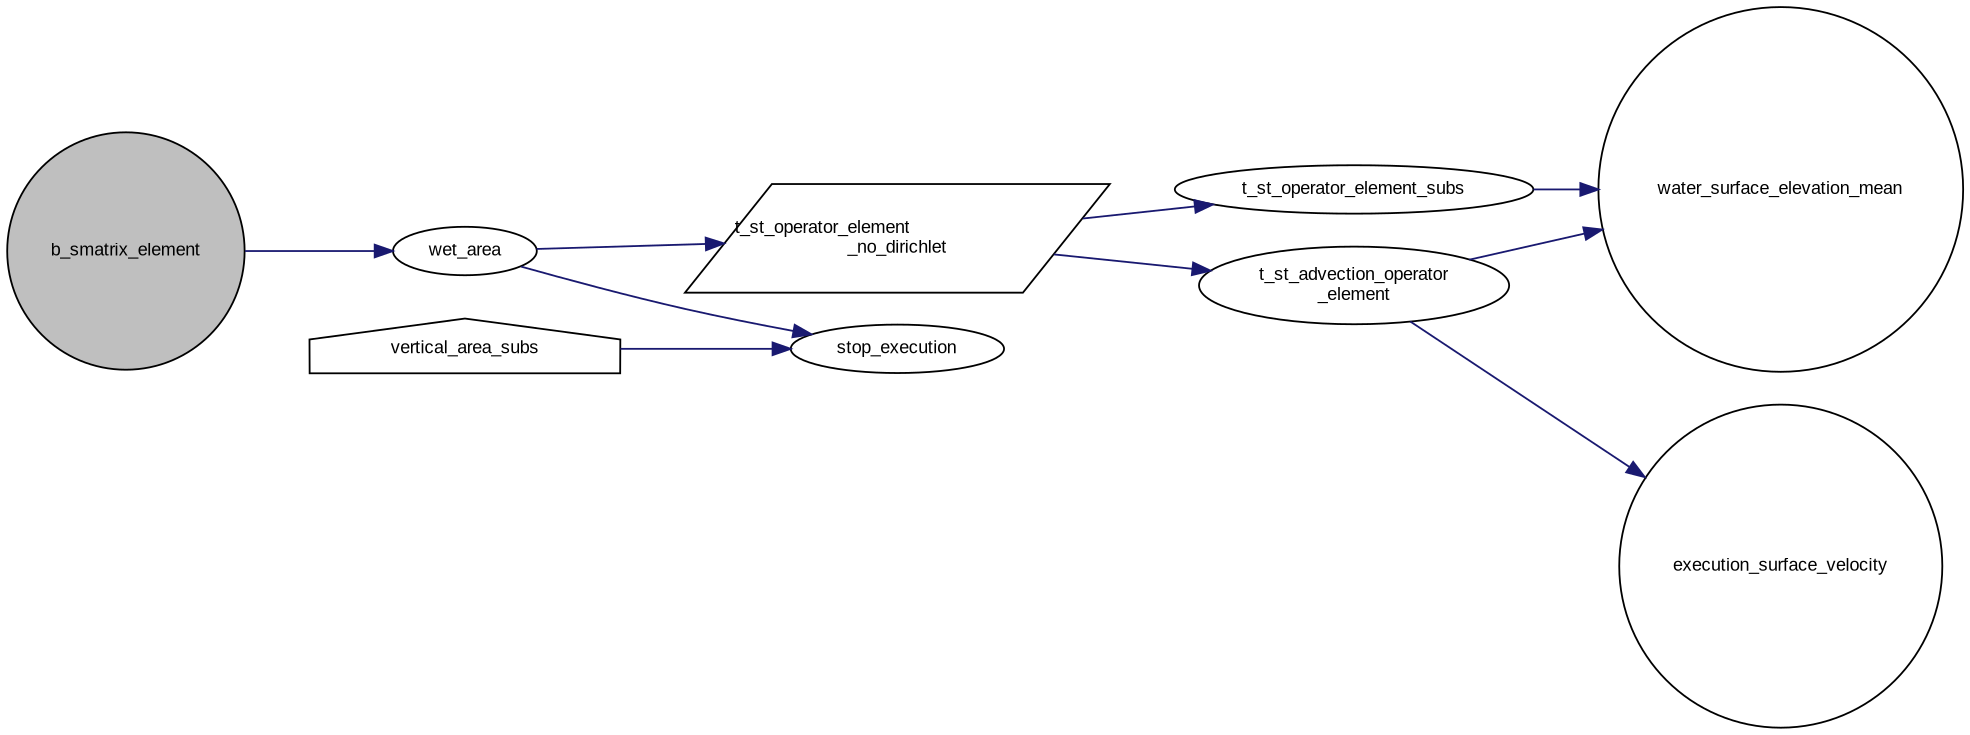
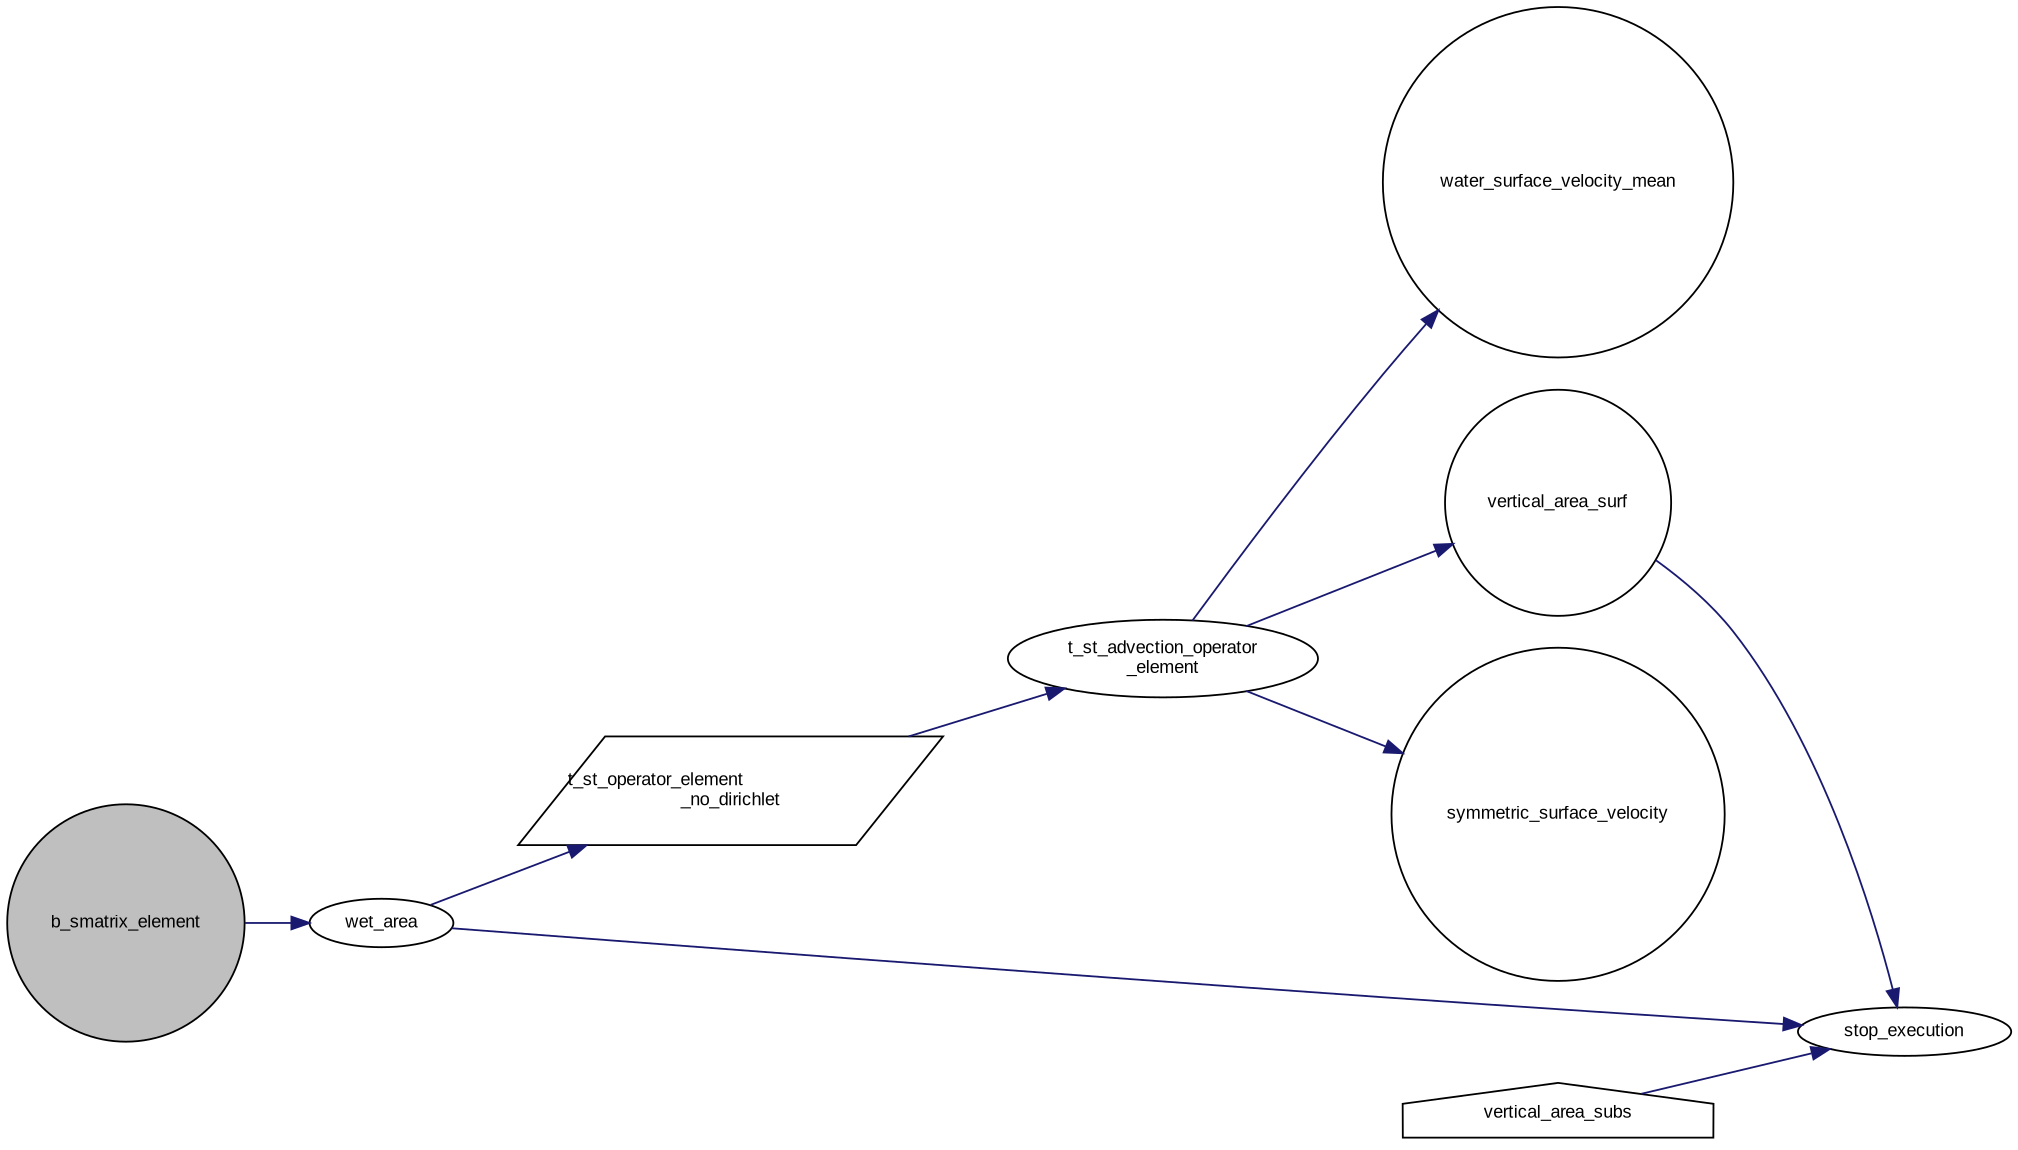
node "t_st_operator_element_subs": removed
node "water_surface_elevation_mean": label "water_surface_elevation_mean" -> "water_surface_velocity_mean"
node "vertical_area_surf": added
node "execution_surface_velocity": label "execution_surface_velocity" -> "symmetric_surface_velocity"
